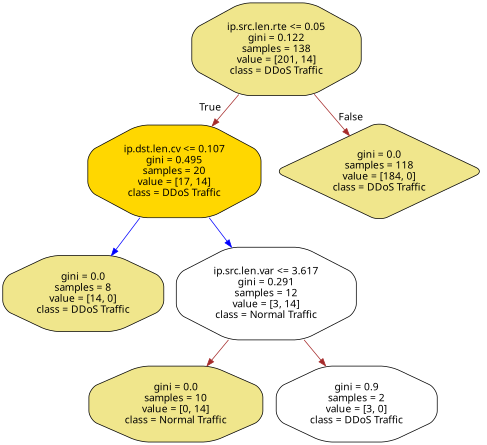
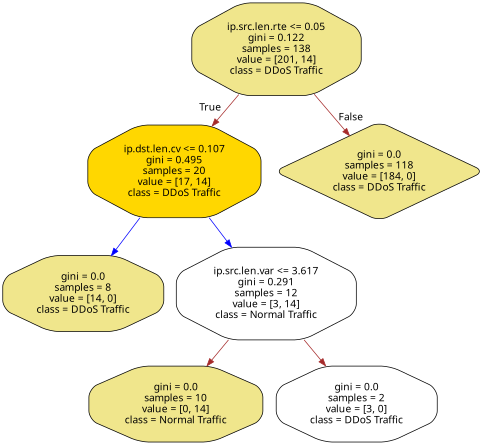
node "gini = 0.9 samples = 2 value = [3, 0] class = DDoS Traffic": label "gini = 0.9 samples = 2 value = [3, 0] class = DDoS Traffic" -> "gini = 0.0 samples = 2 value = [3, 0] class = DDoS Traffic"
